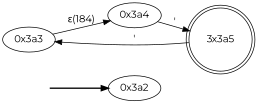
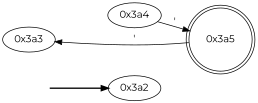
edge "0x3a3" -> "0x3a4": removed, label "ε(184)"
node "3x3a5": label "3x3a5" -> "0x3a5"
